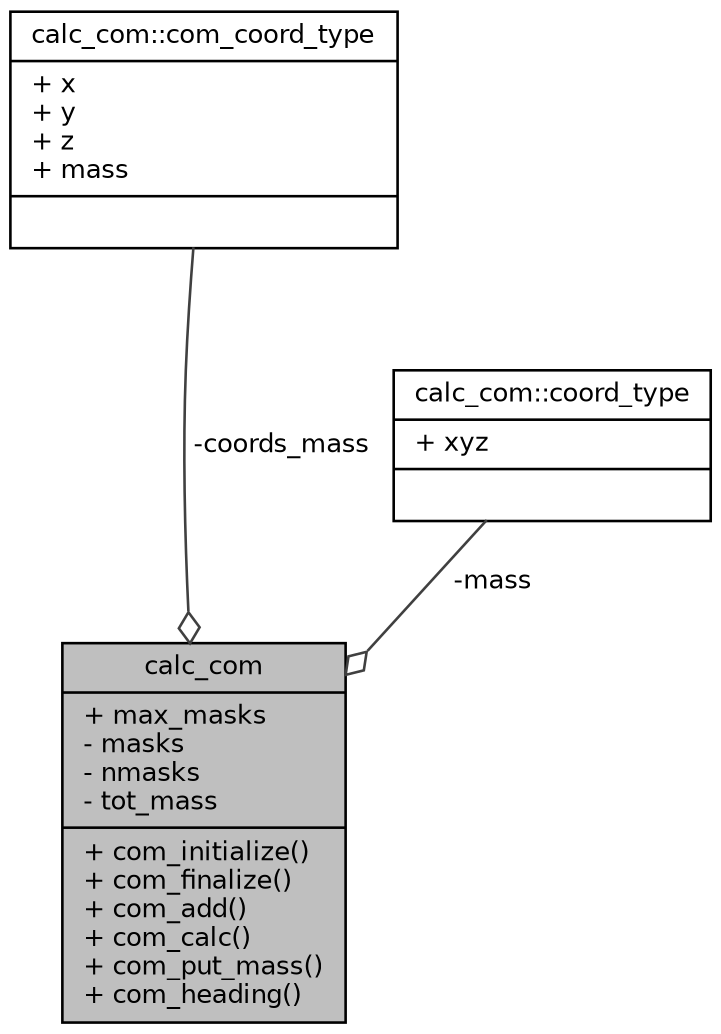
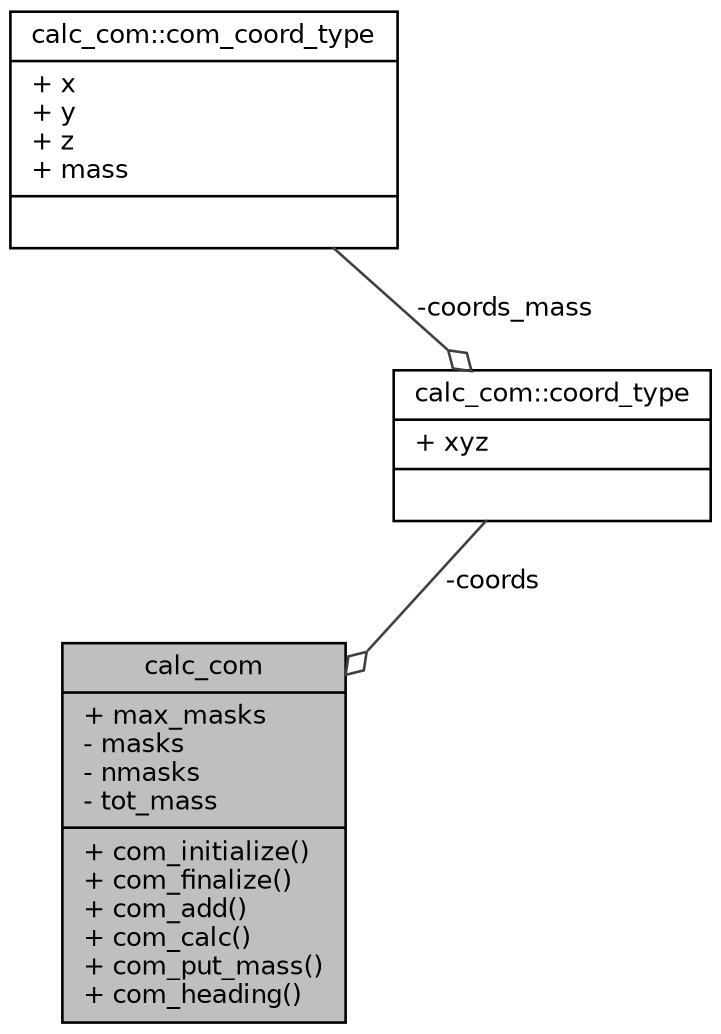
edge "calc_com::com_coord_type" -> "calc_com": now "calc_com::com_coord_type" -> "calc_com::coord_type"
edge "calc_com::coord_type" -> "calc_com": label " -mass" -> " -coords"
